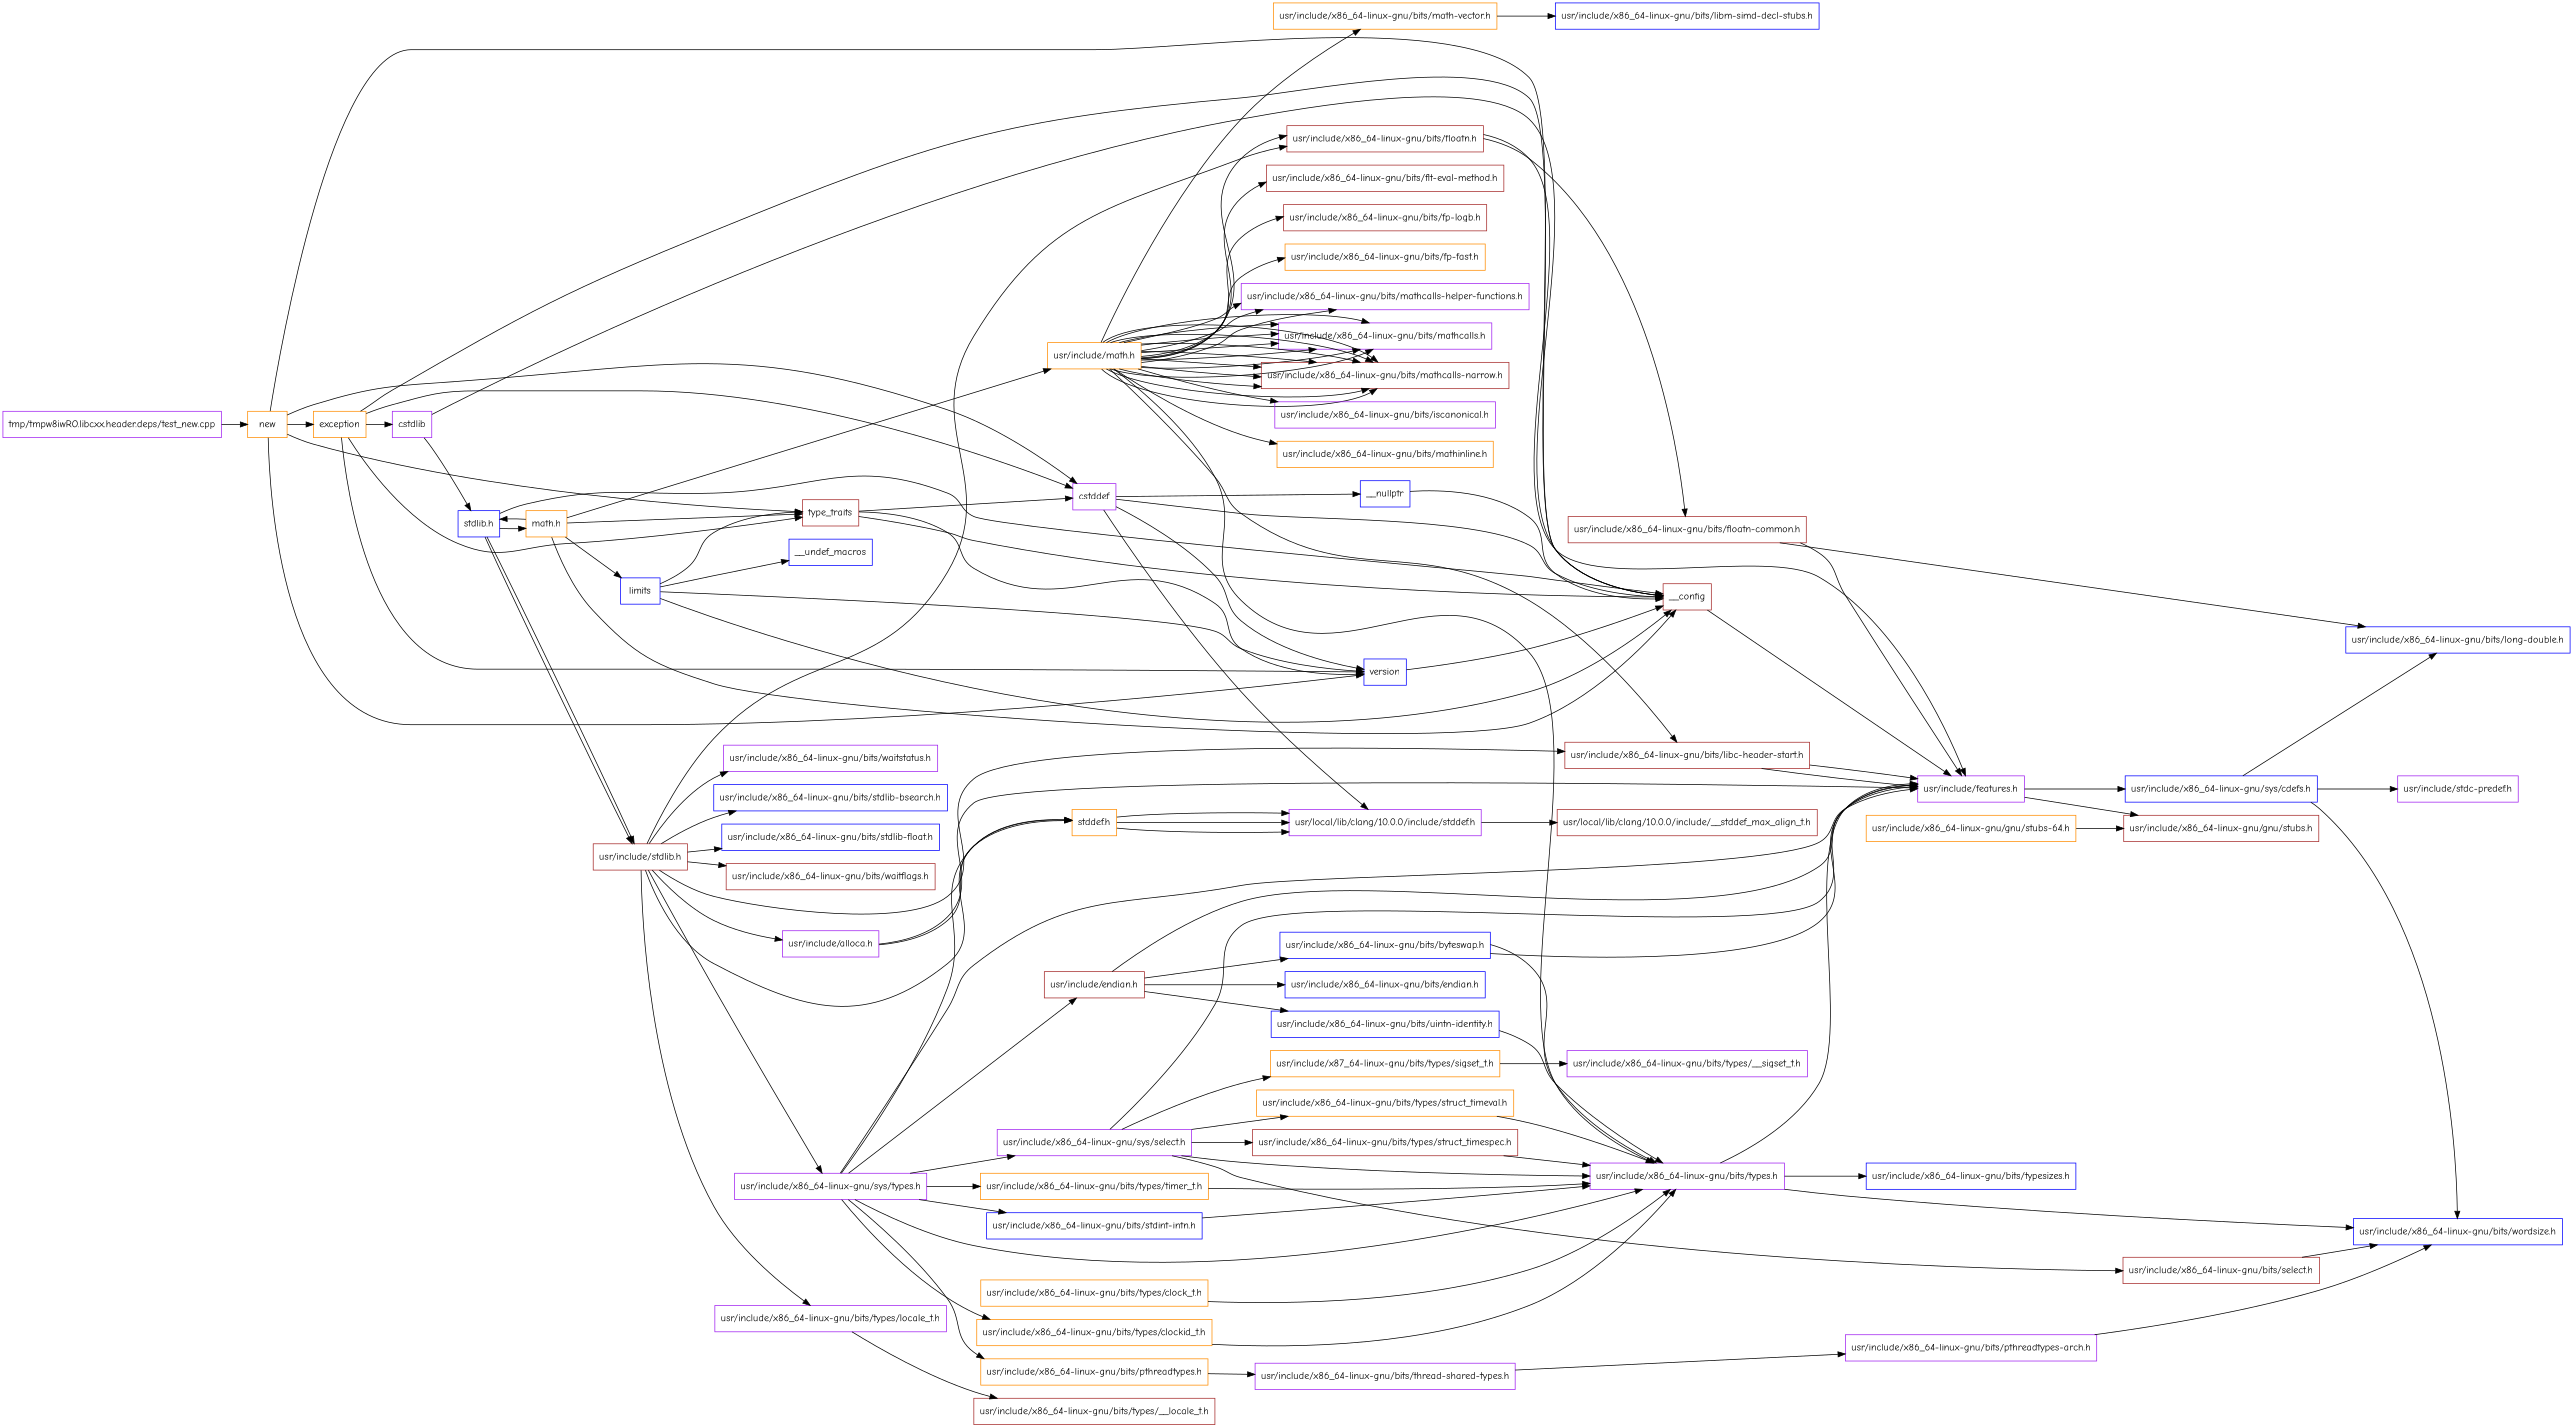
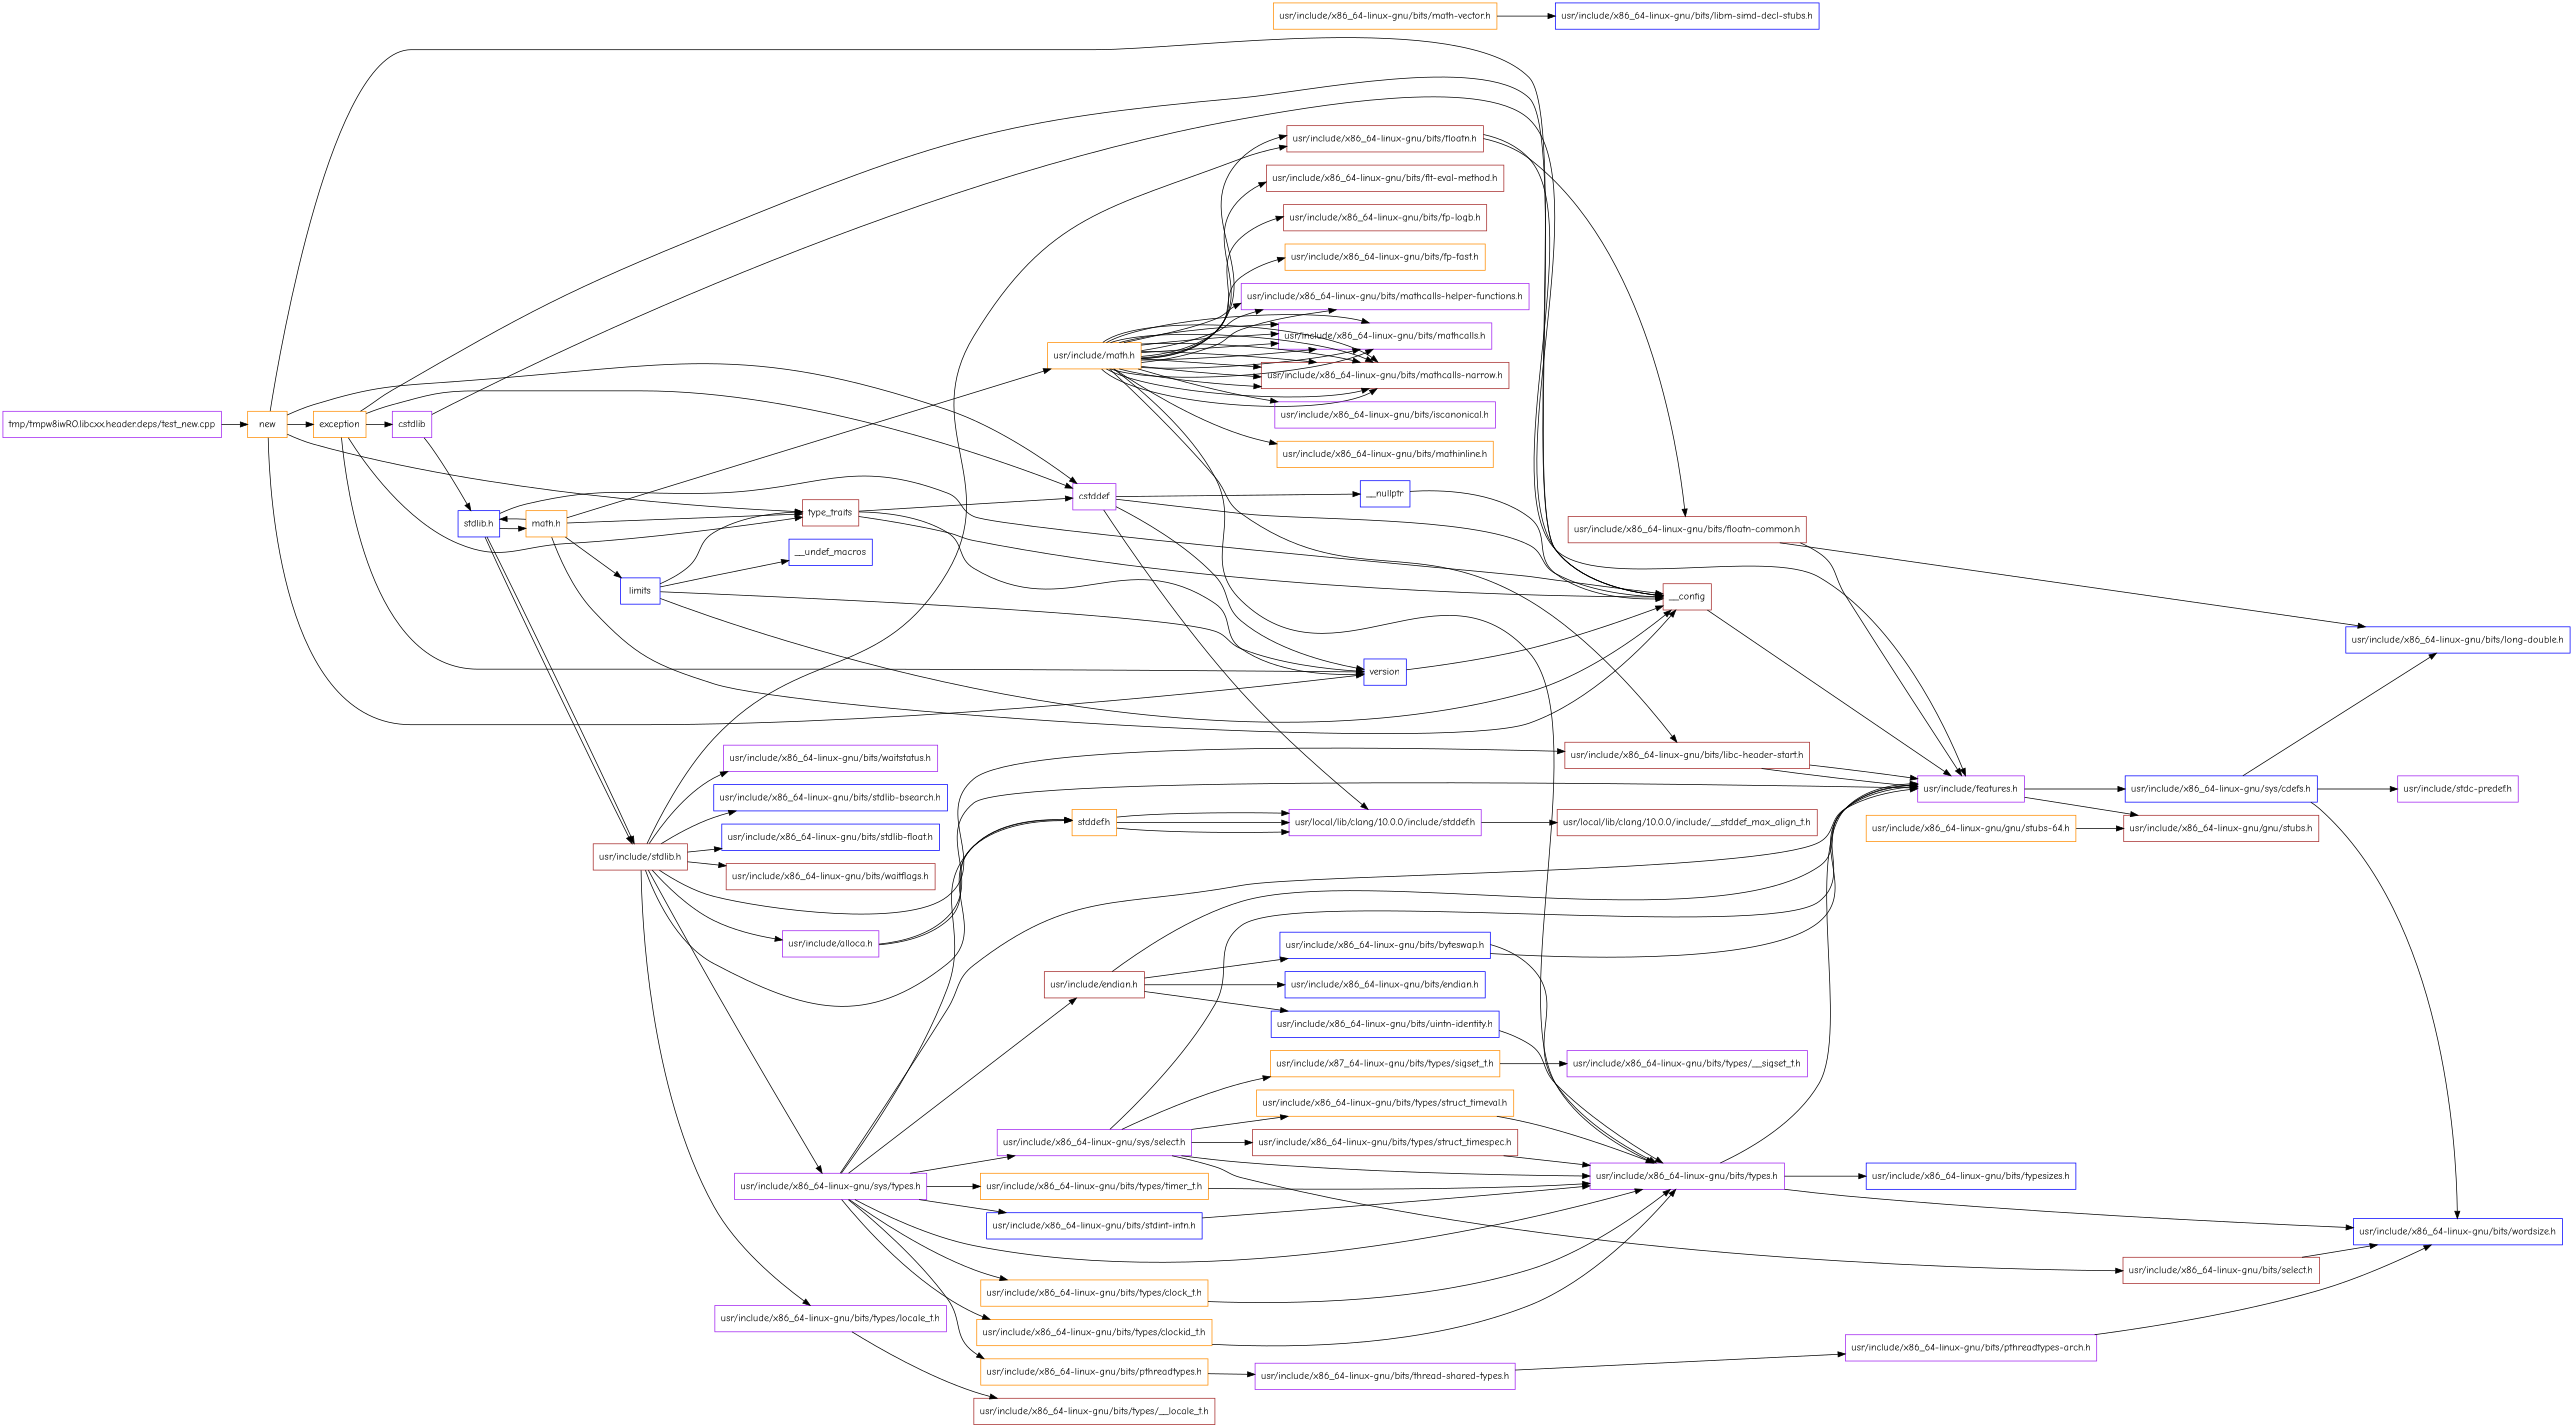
edge "usr/include/math.h" -> "usr/include/x86_64-linux-gnu/bits/math-vector.h": removed
edge "usr/include/x86_64-linux-gnu/sys/types.h" -> "usr/include/x86_64-linux-gnu/bits/types/clock_t.h": added
